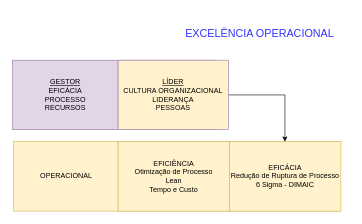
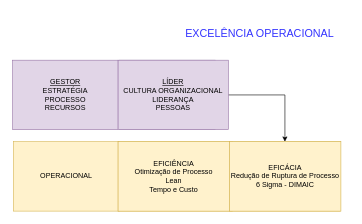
node "GESTOR EFICÁCIA PROCESSO RECURSOS": label "GESTOR EFICÁCIA PROCESSO RECURSOS" -> "GESTOR ESTRATÉGIA PROCESSO RECURSOS"
node "LÍDER CULTURA ORGANIZACIONAL LIDERANÇA PESSOAS": fillcolor #fff2cc -> #e1d5e7
